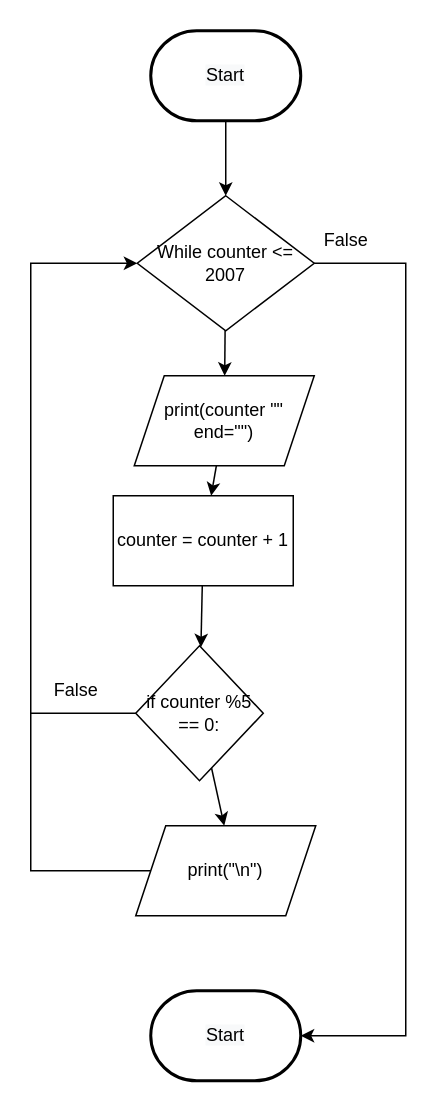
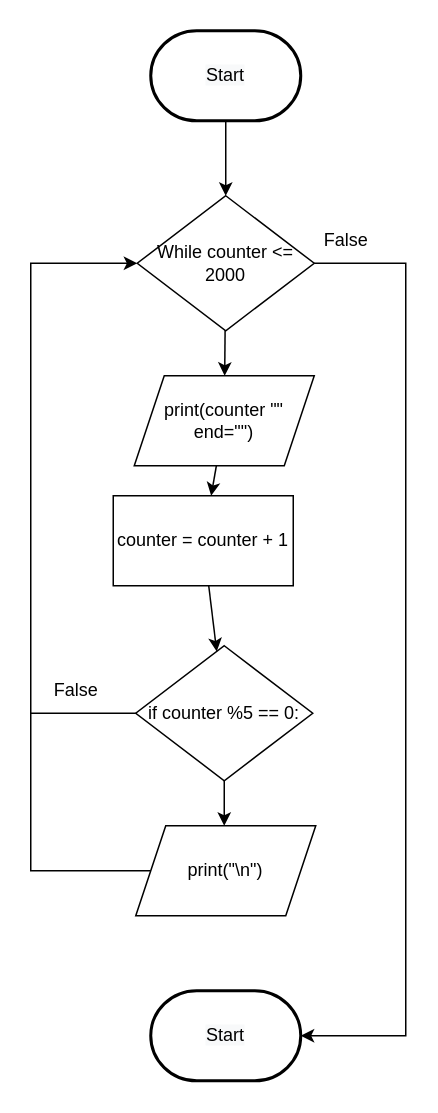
node "While counter <= 2007": label "While counter <= 2007" -> "While counter <= 2000"
node "if counter %5 == 0:": size 128x135 -> 177x135
